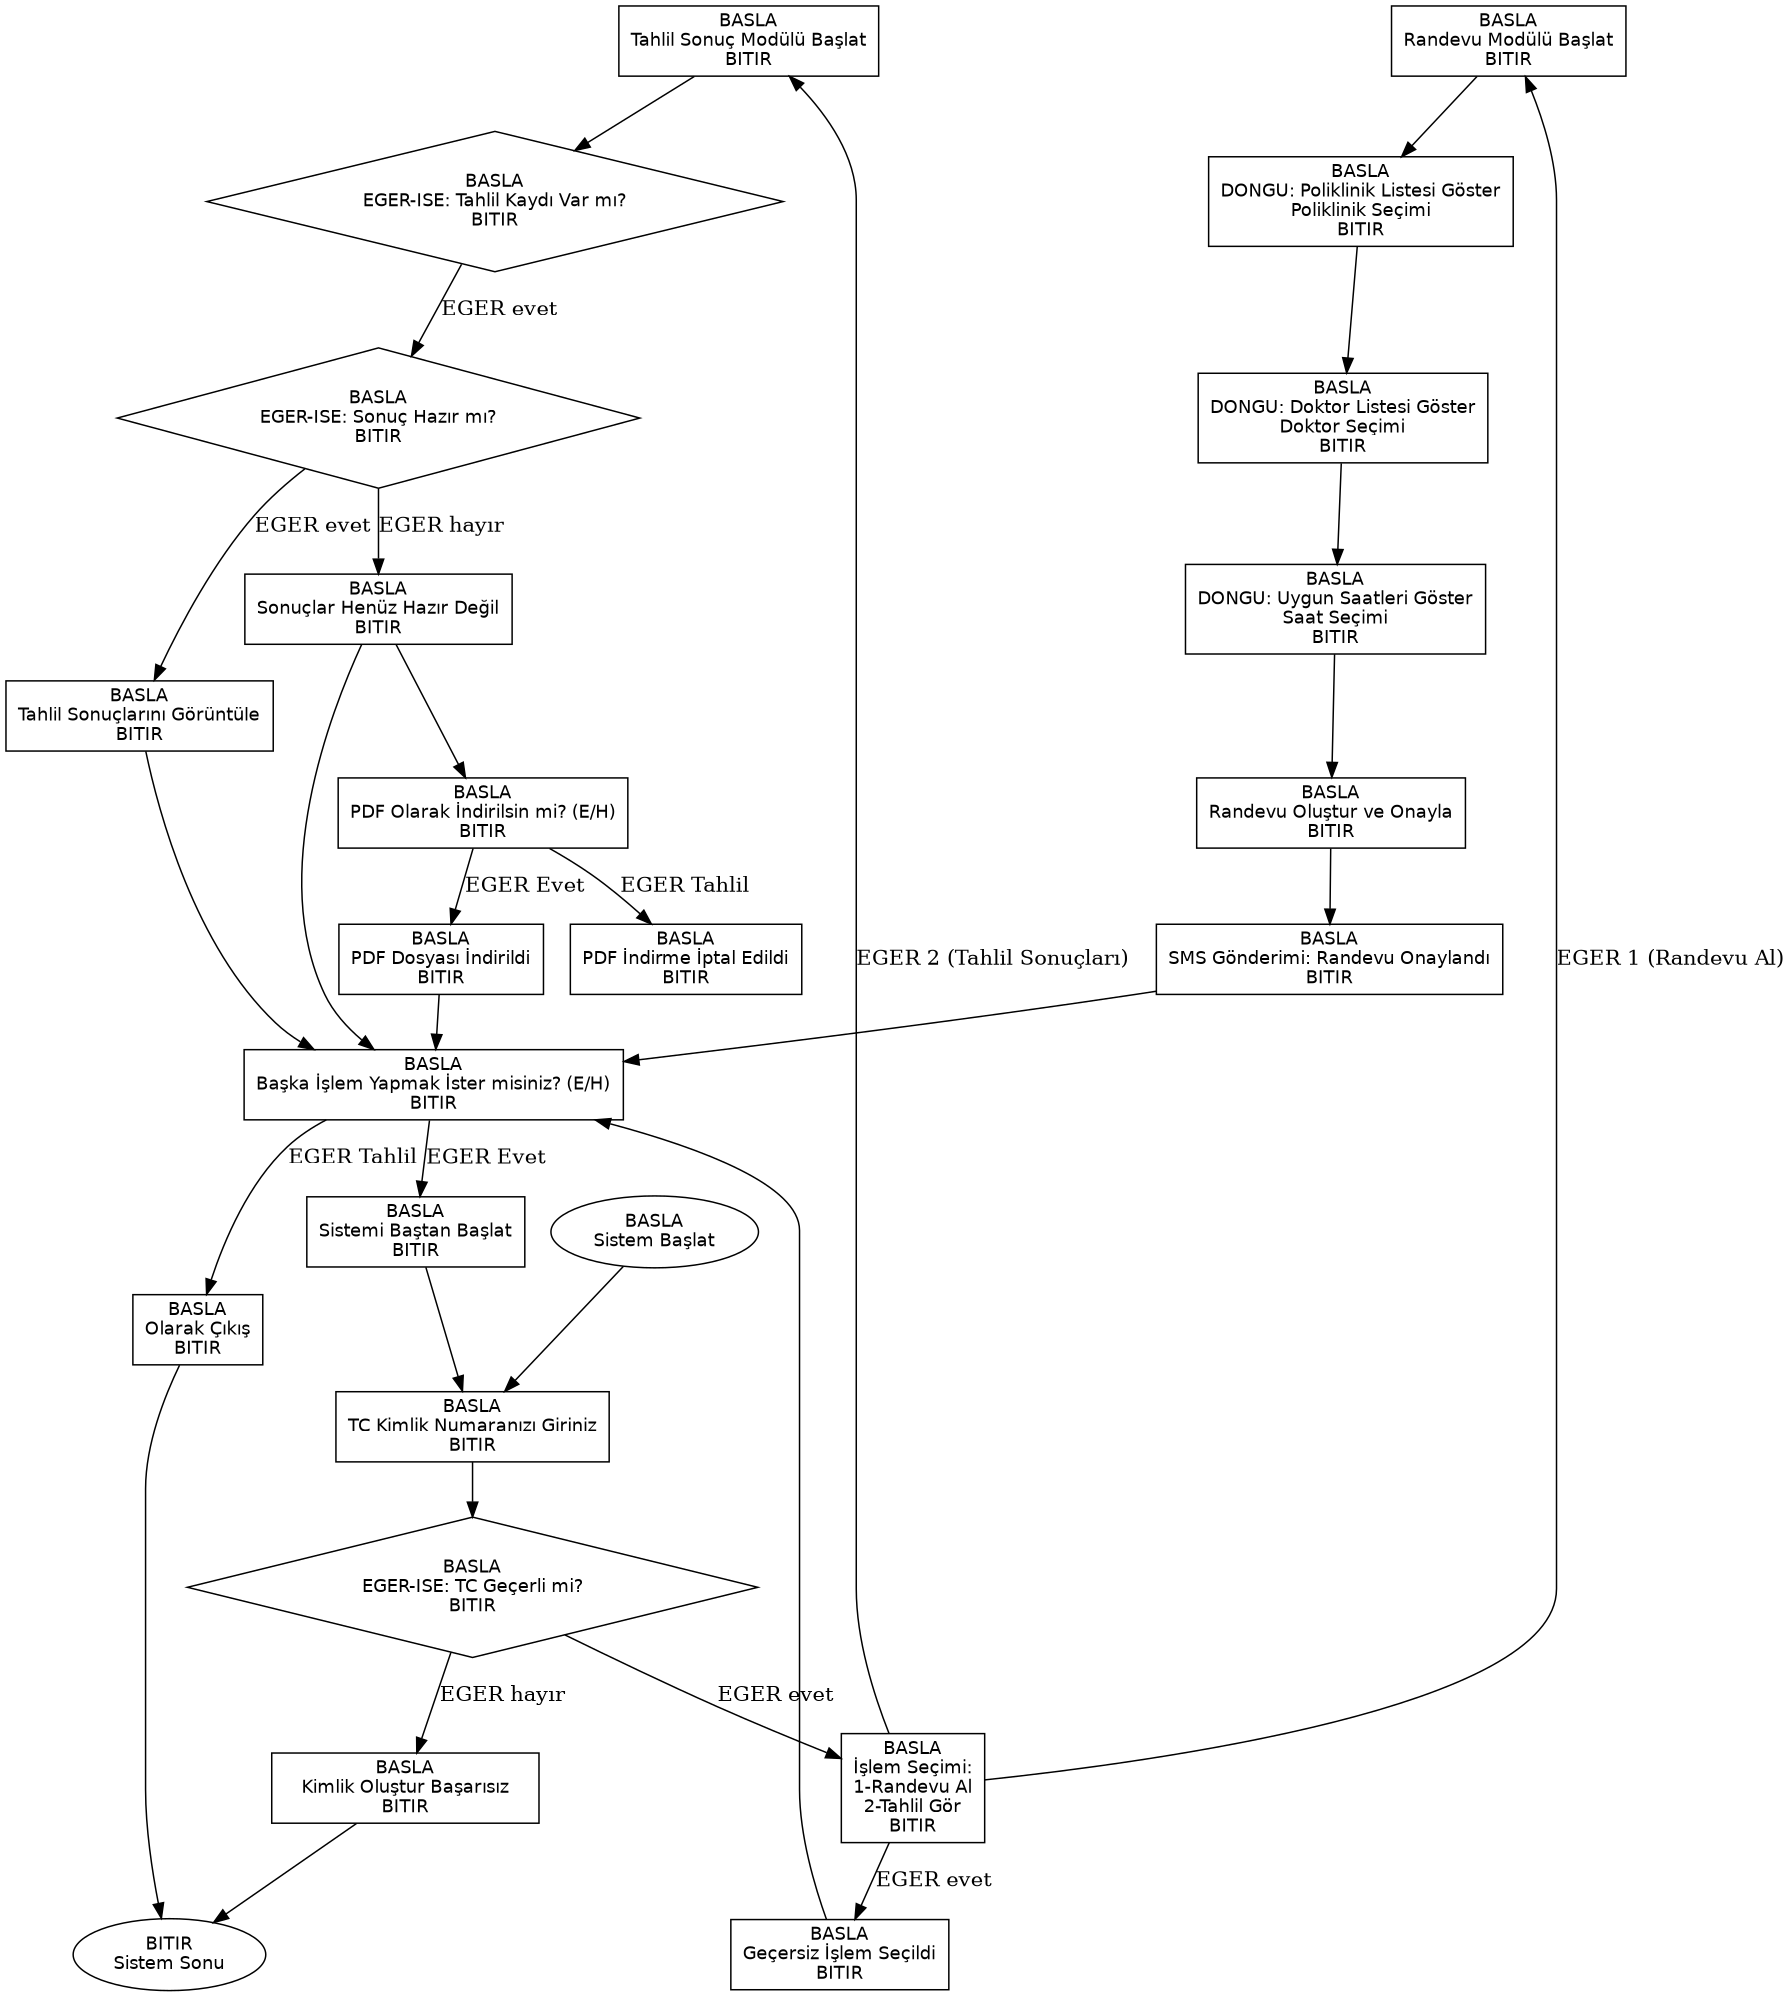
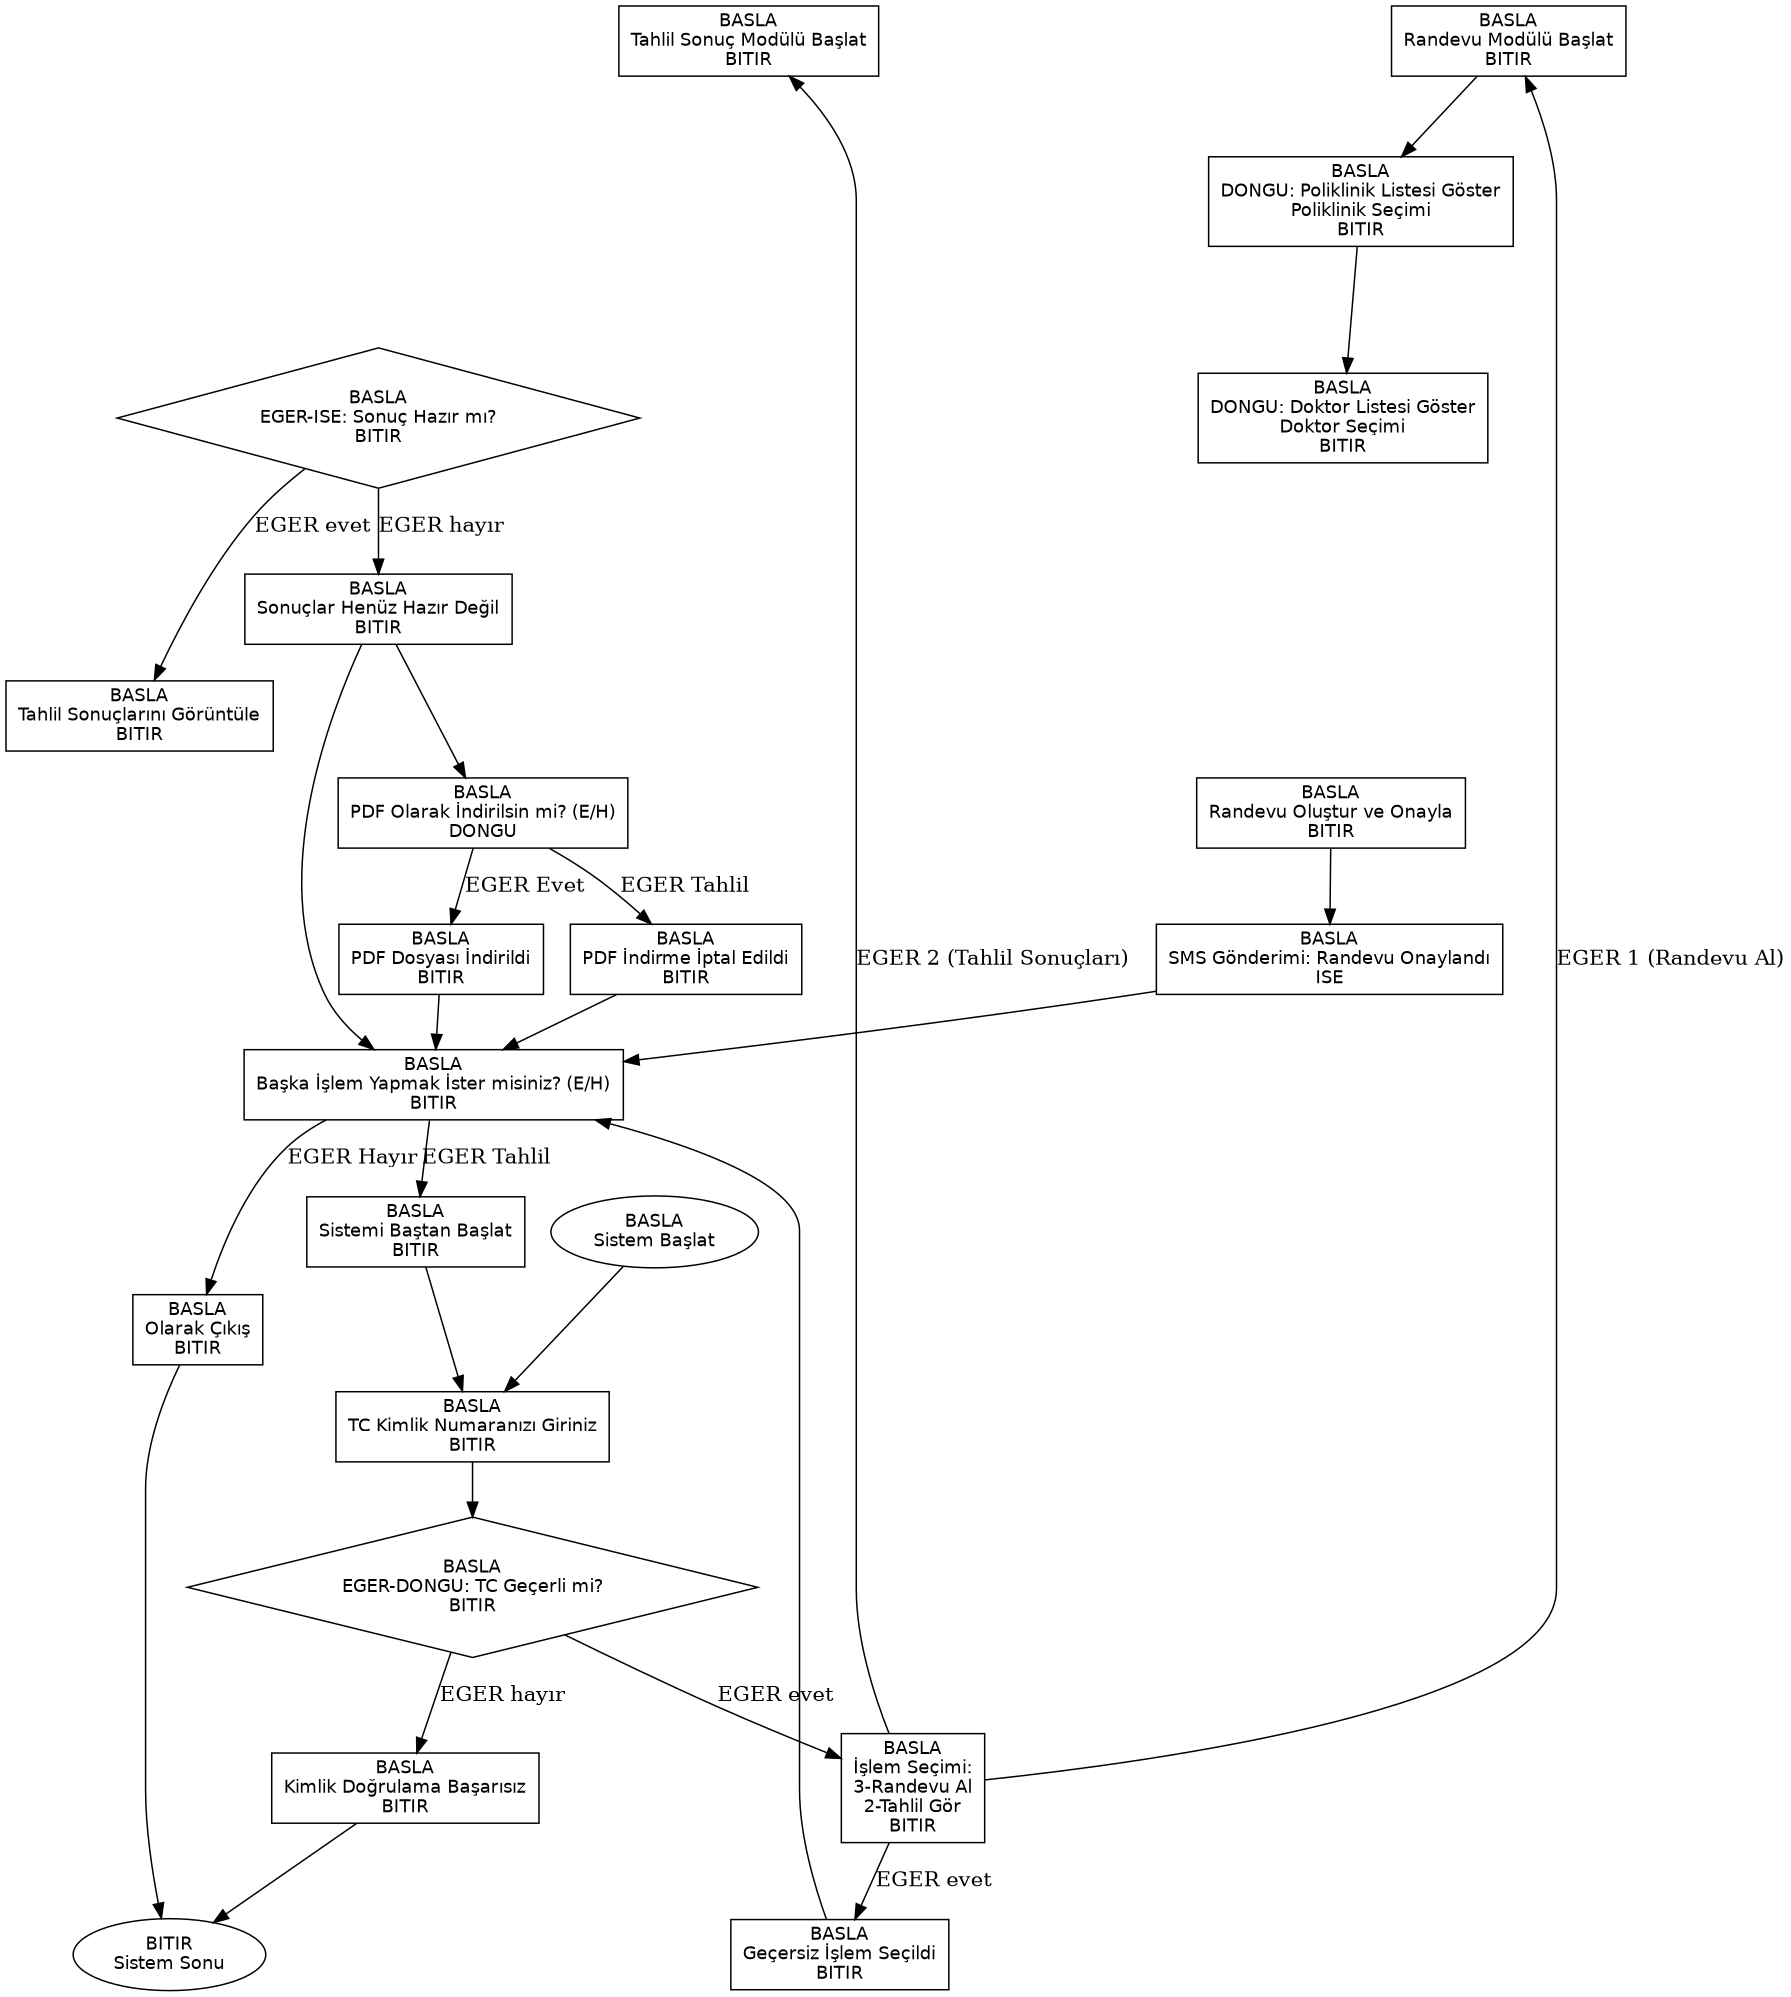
node "BASLA EGER-ISE: Tahlil Kaydı Var mı? BITIR": removed
node "BASLA DONGU: Uygun Saatleri Göster Saat Seçimi BITIR": removed
node "BASLA PDF Olarak İndirilsin mi? (E/H) BITIR": label "BASLA PDF Olarak İndirilsin mi? (E/H) BITIR" -> "BASLA PDF Olarak İndirilsin mi? (E/H) DONGU"
edge "BASLA Tahlil Sonuçlarını Görüntüle BITIR" -> "BASLA Başka İşlem Yapmak İster misiniz? (E/H) BITIR": now "BASLA PDF İndirme İptal Edildi BITIR" -> "BASLA Başka İşlem Yapmak İster misiniz? (E/H) BITIR"
node "BASLA SMS Gönderimi: Randevu Onaylandı BITIR": label "BASLA SMS Gönderimi: Randevu Onaylandı BITIR" -> "BASLA SMS Gönderimi: Randevu Onaylandı ISE"
edge "BASLA Başka İşlem Yapmak İster misiniz? (E/H) BITIR" -> "BASLA Olarak Çıkış BITIR": label "EGER Tahlil" -> "EGER Hayır"
edge "BASLA Başka İşlem Yapmak İster misiniz? (E/H) BITIR" -> "BASLA Sistemi Baştan Başlat BITIR": label "EGER Evet" -> "EGER Tahlil"
node "BASLA EGER-ISE: TC Geçerli mi? BITIR": label "BASLA EGER-ISE: TC Geçerli mi? BITIR" -> "BASLA EGER-DONGU: TC Geçerli mi? BITIR"
node "BASLA Kimlik Oluştur Başarısız BITIR": label "BASLA Kimlik Oluştur Başarısız BITIR" -> "BASLA Kimlik Doğrulama Başarısız BITIR"
node "BASLA İşlem Seçimi: 1-Randevu Al 2-Tahlil Gör BITIR": label "BASLA İşlem Seçimi: 1-Randevu Al 2-Tahlil Gör BITIR" -> "BASLA İşlem Seçimi: 3-Randevu Al 2-Tahlil Gör BITIR"
